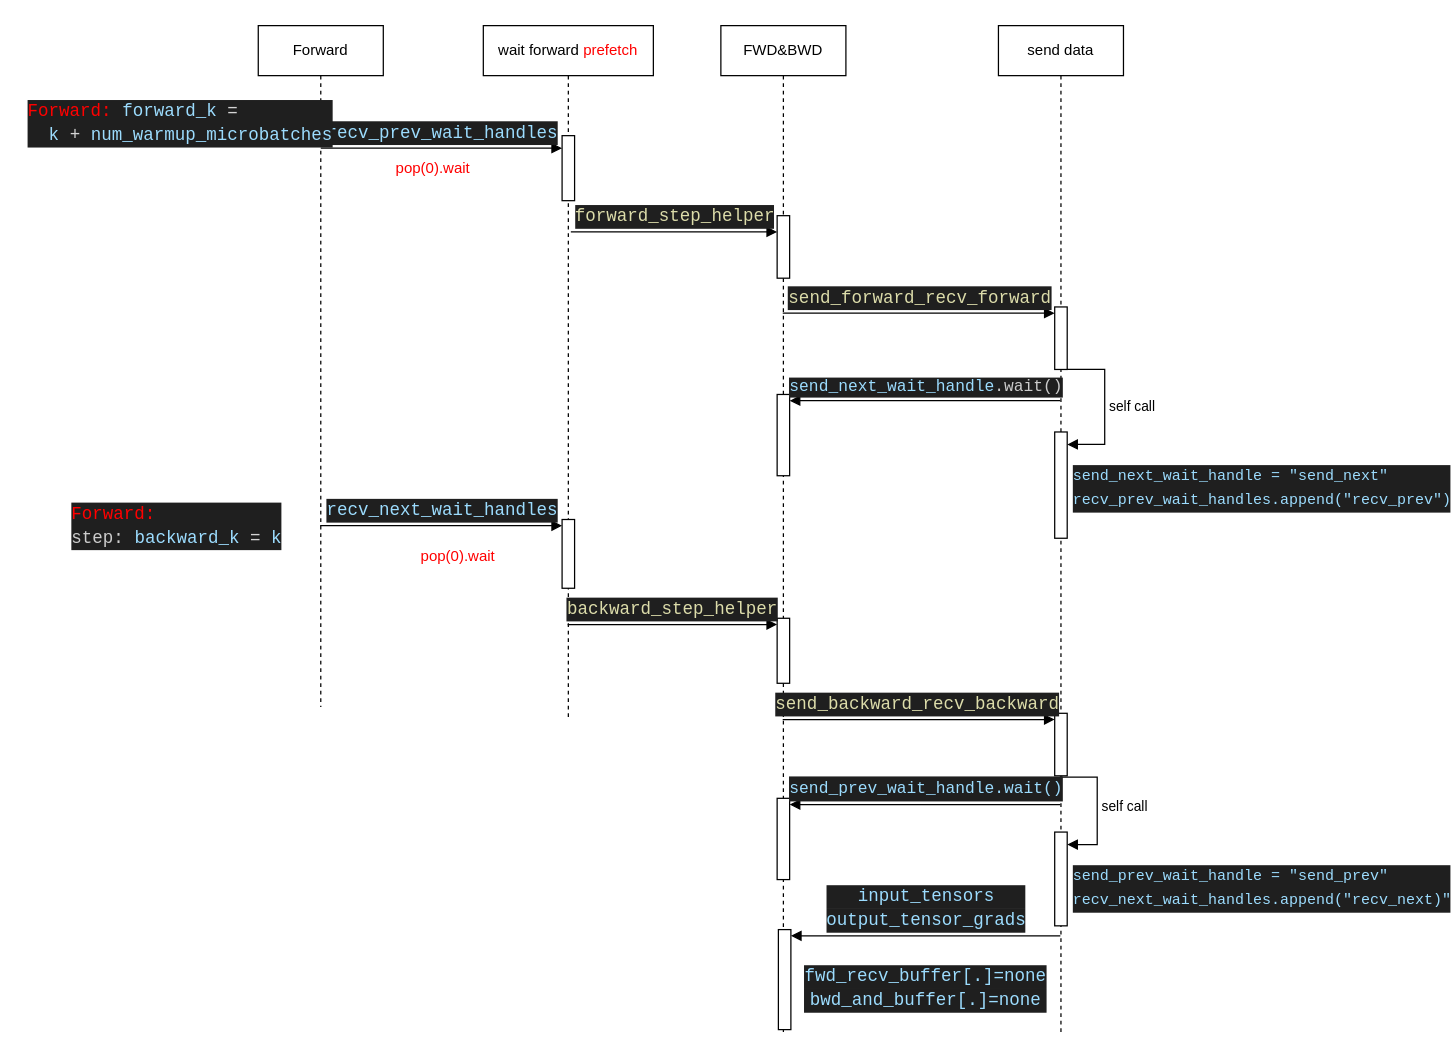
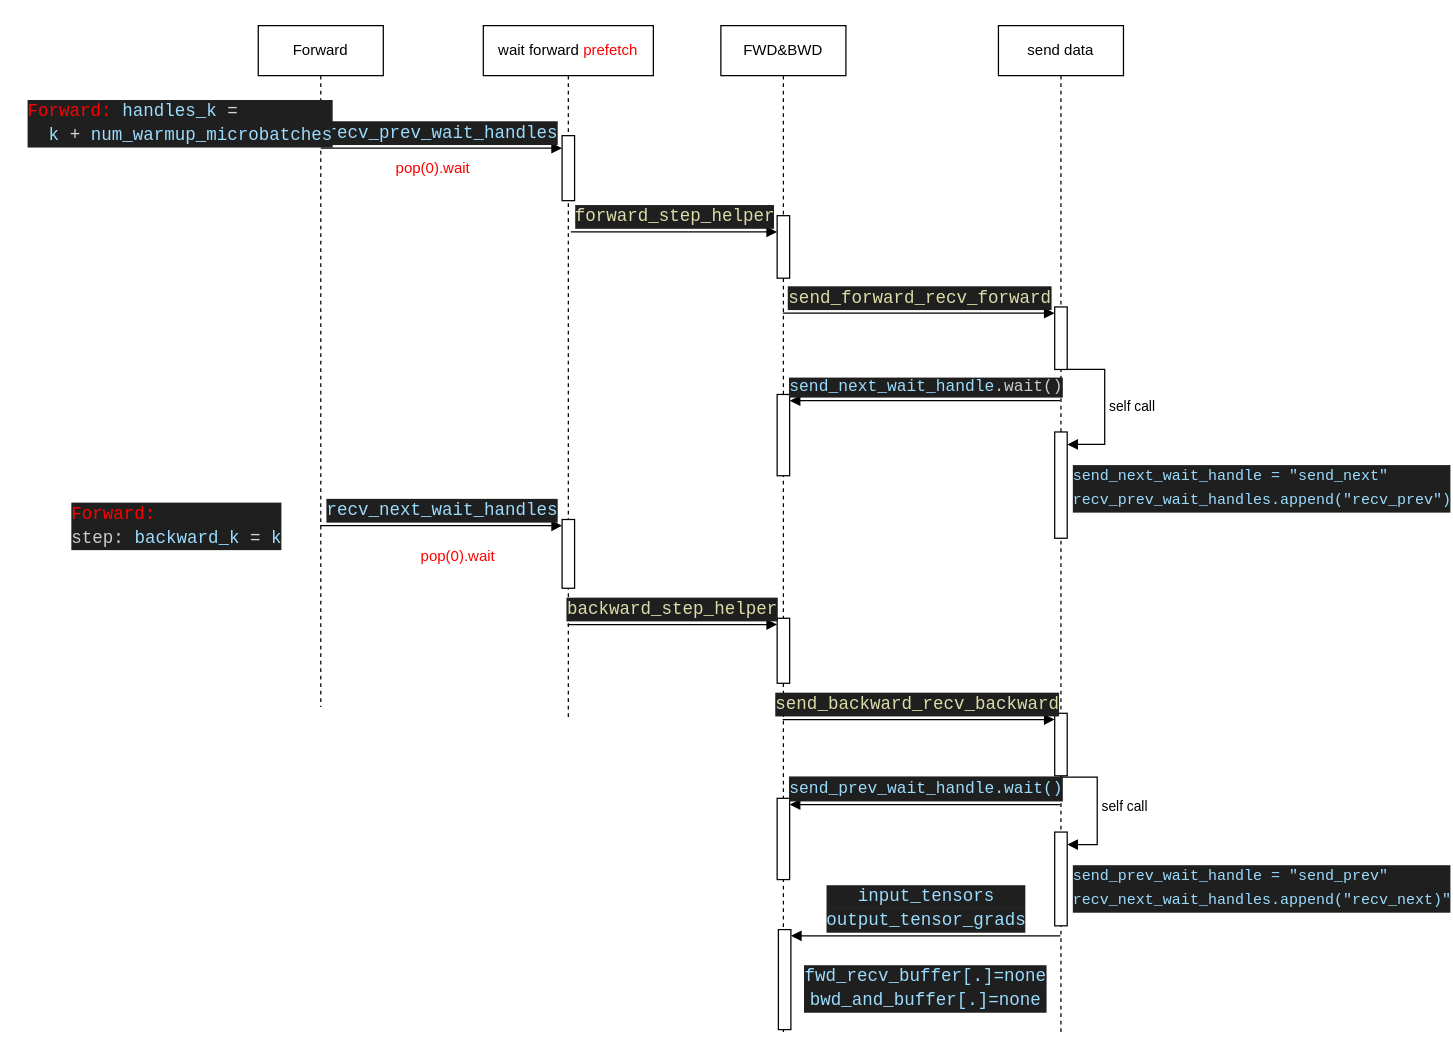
node "Forward: forward_k = k + num_warmup_microbatches": label "Forward: forward_k = k + num_warmup_microbatches" -> "Forward: handles_k = k + num_warmup_microbatches"
